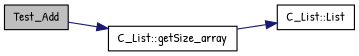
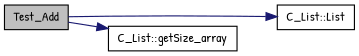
edge "C_List::getSize_array" -> "C_List::List": now "Test_Add" -> "C_List::List"
